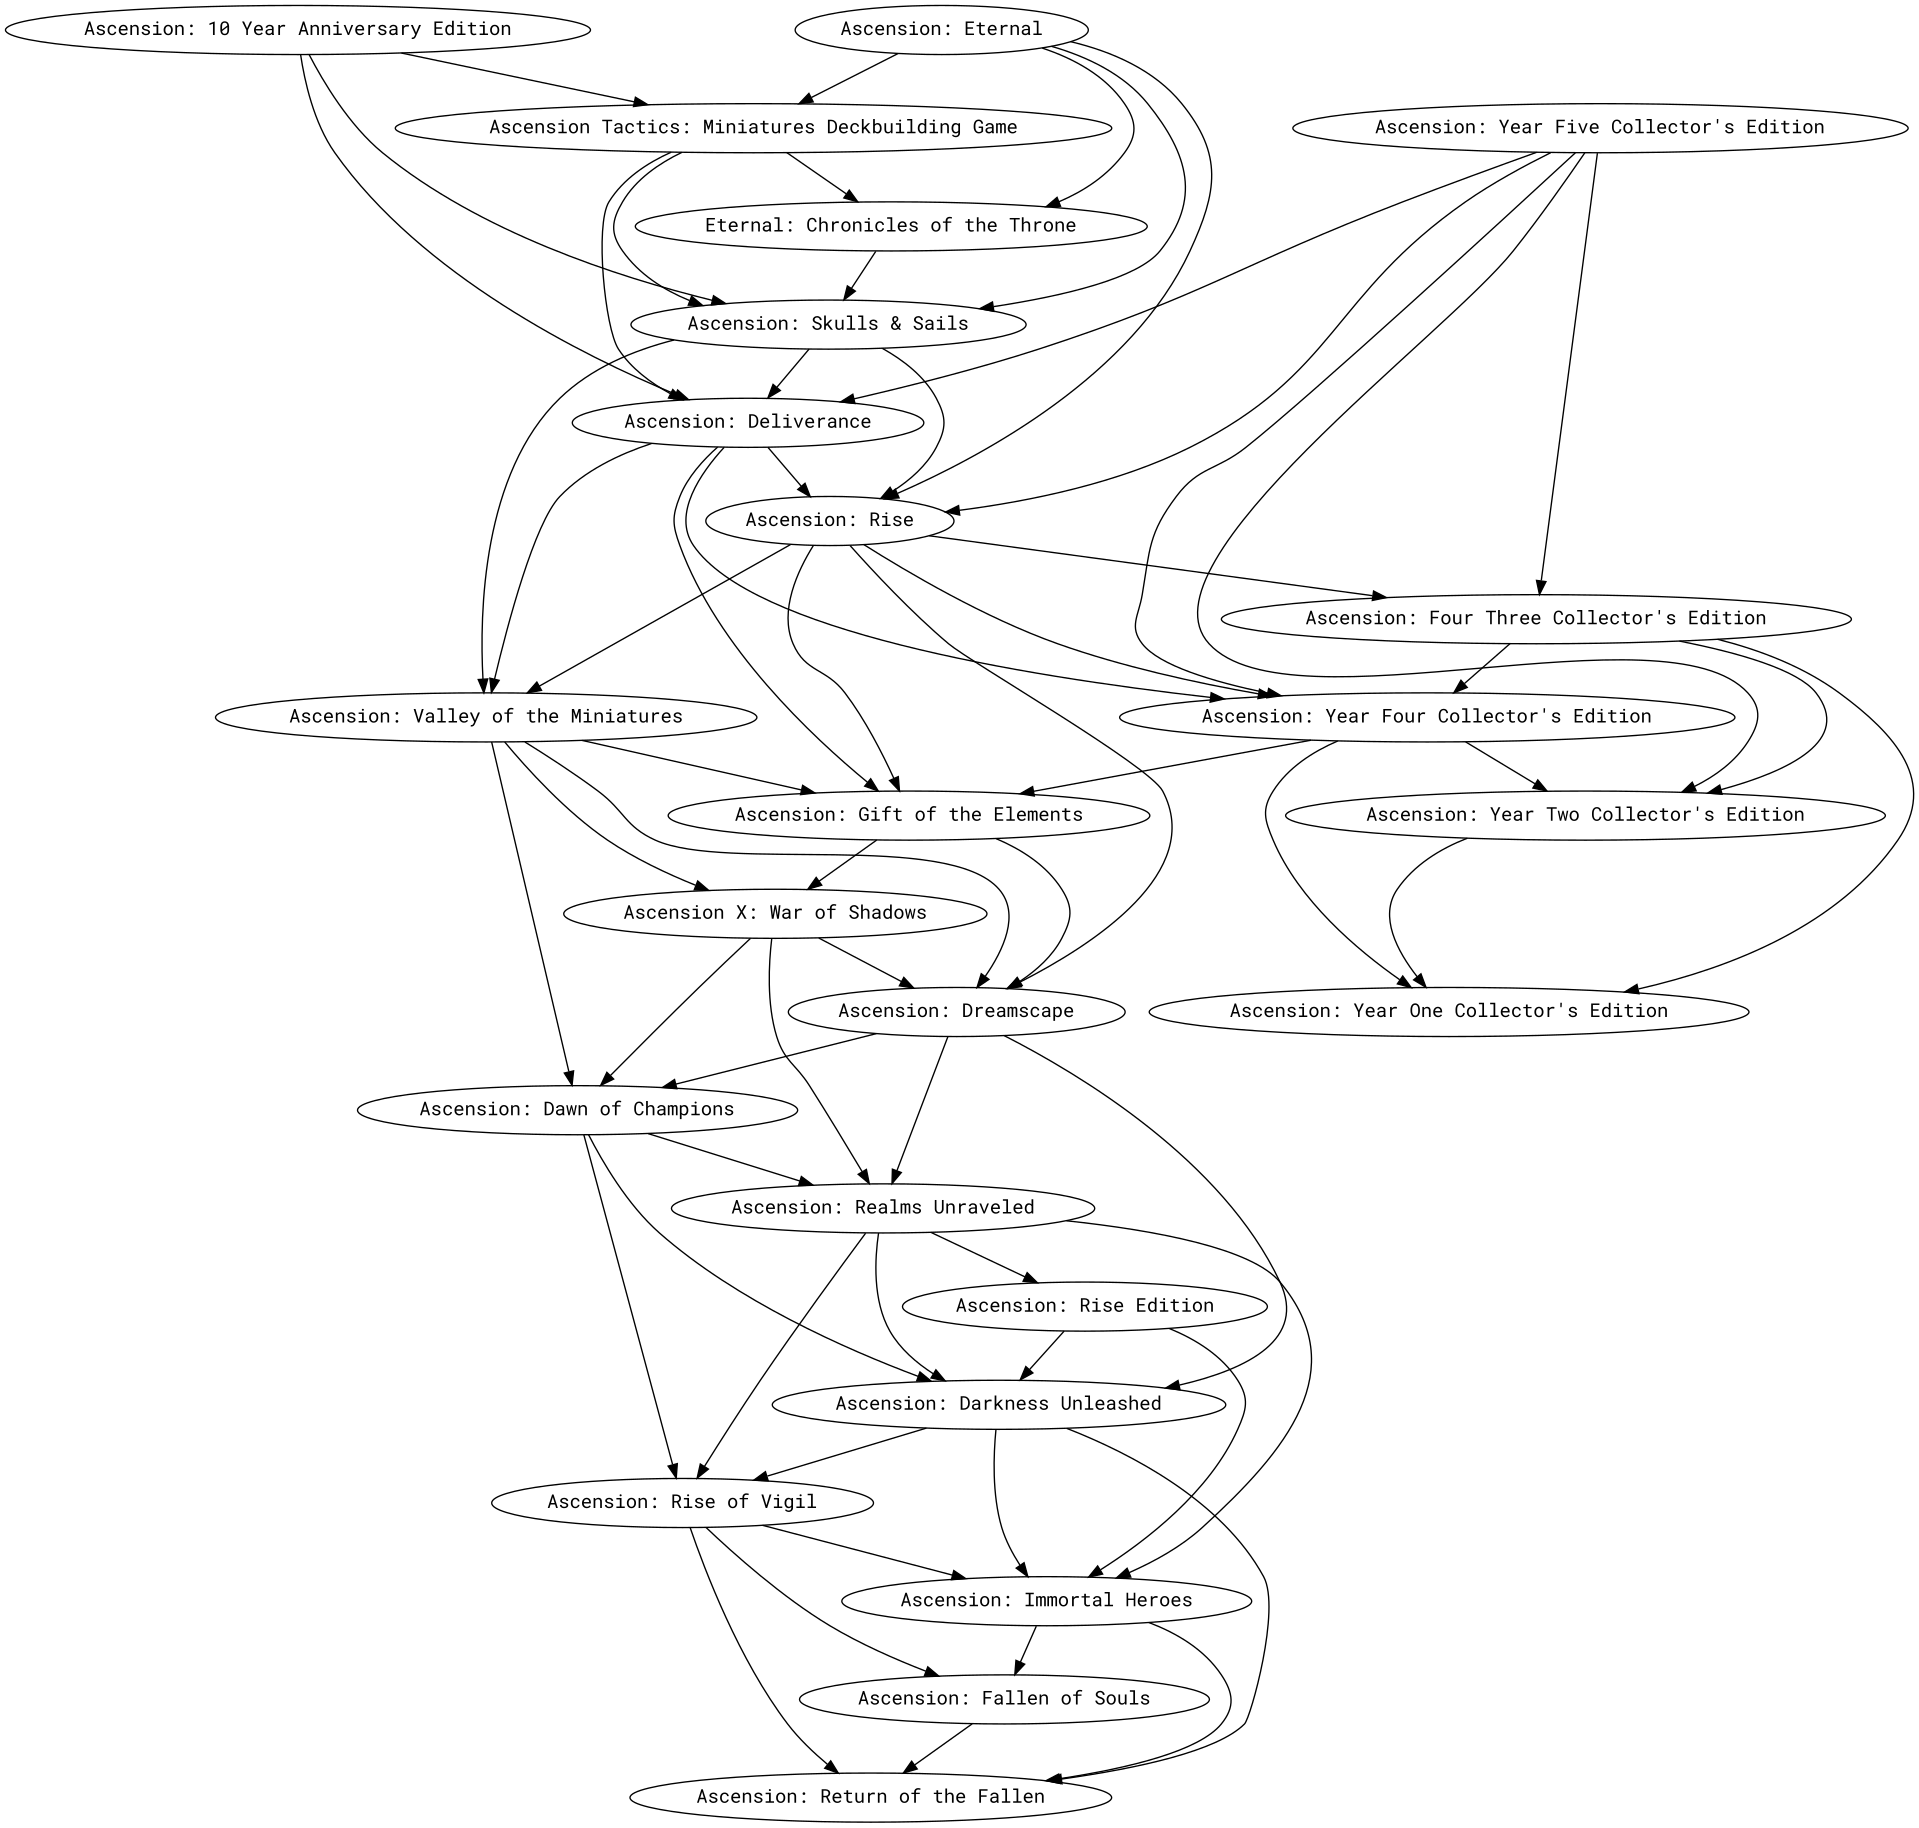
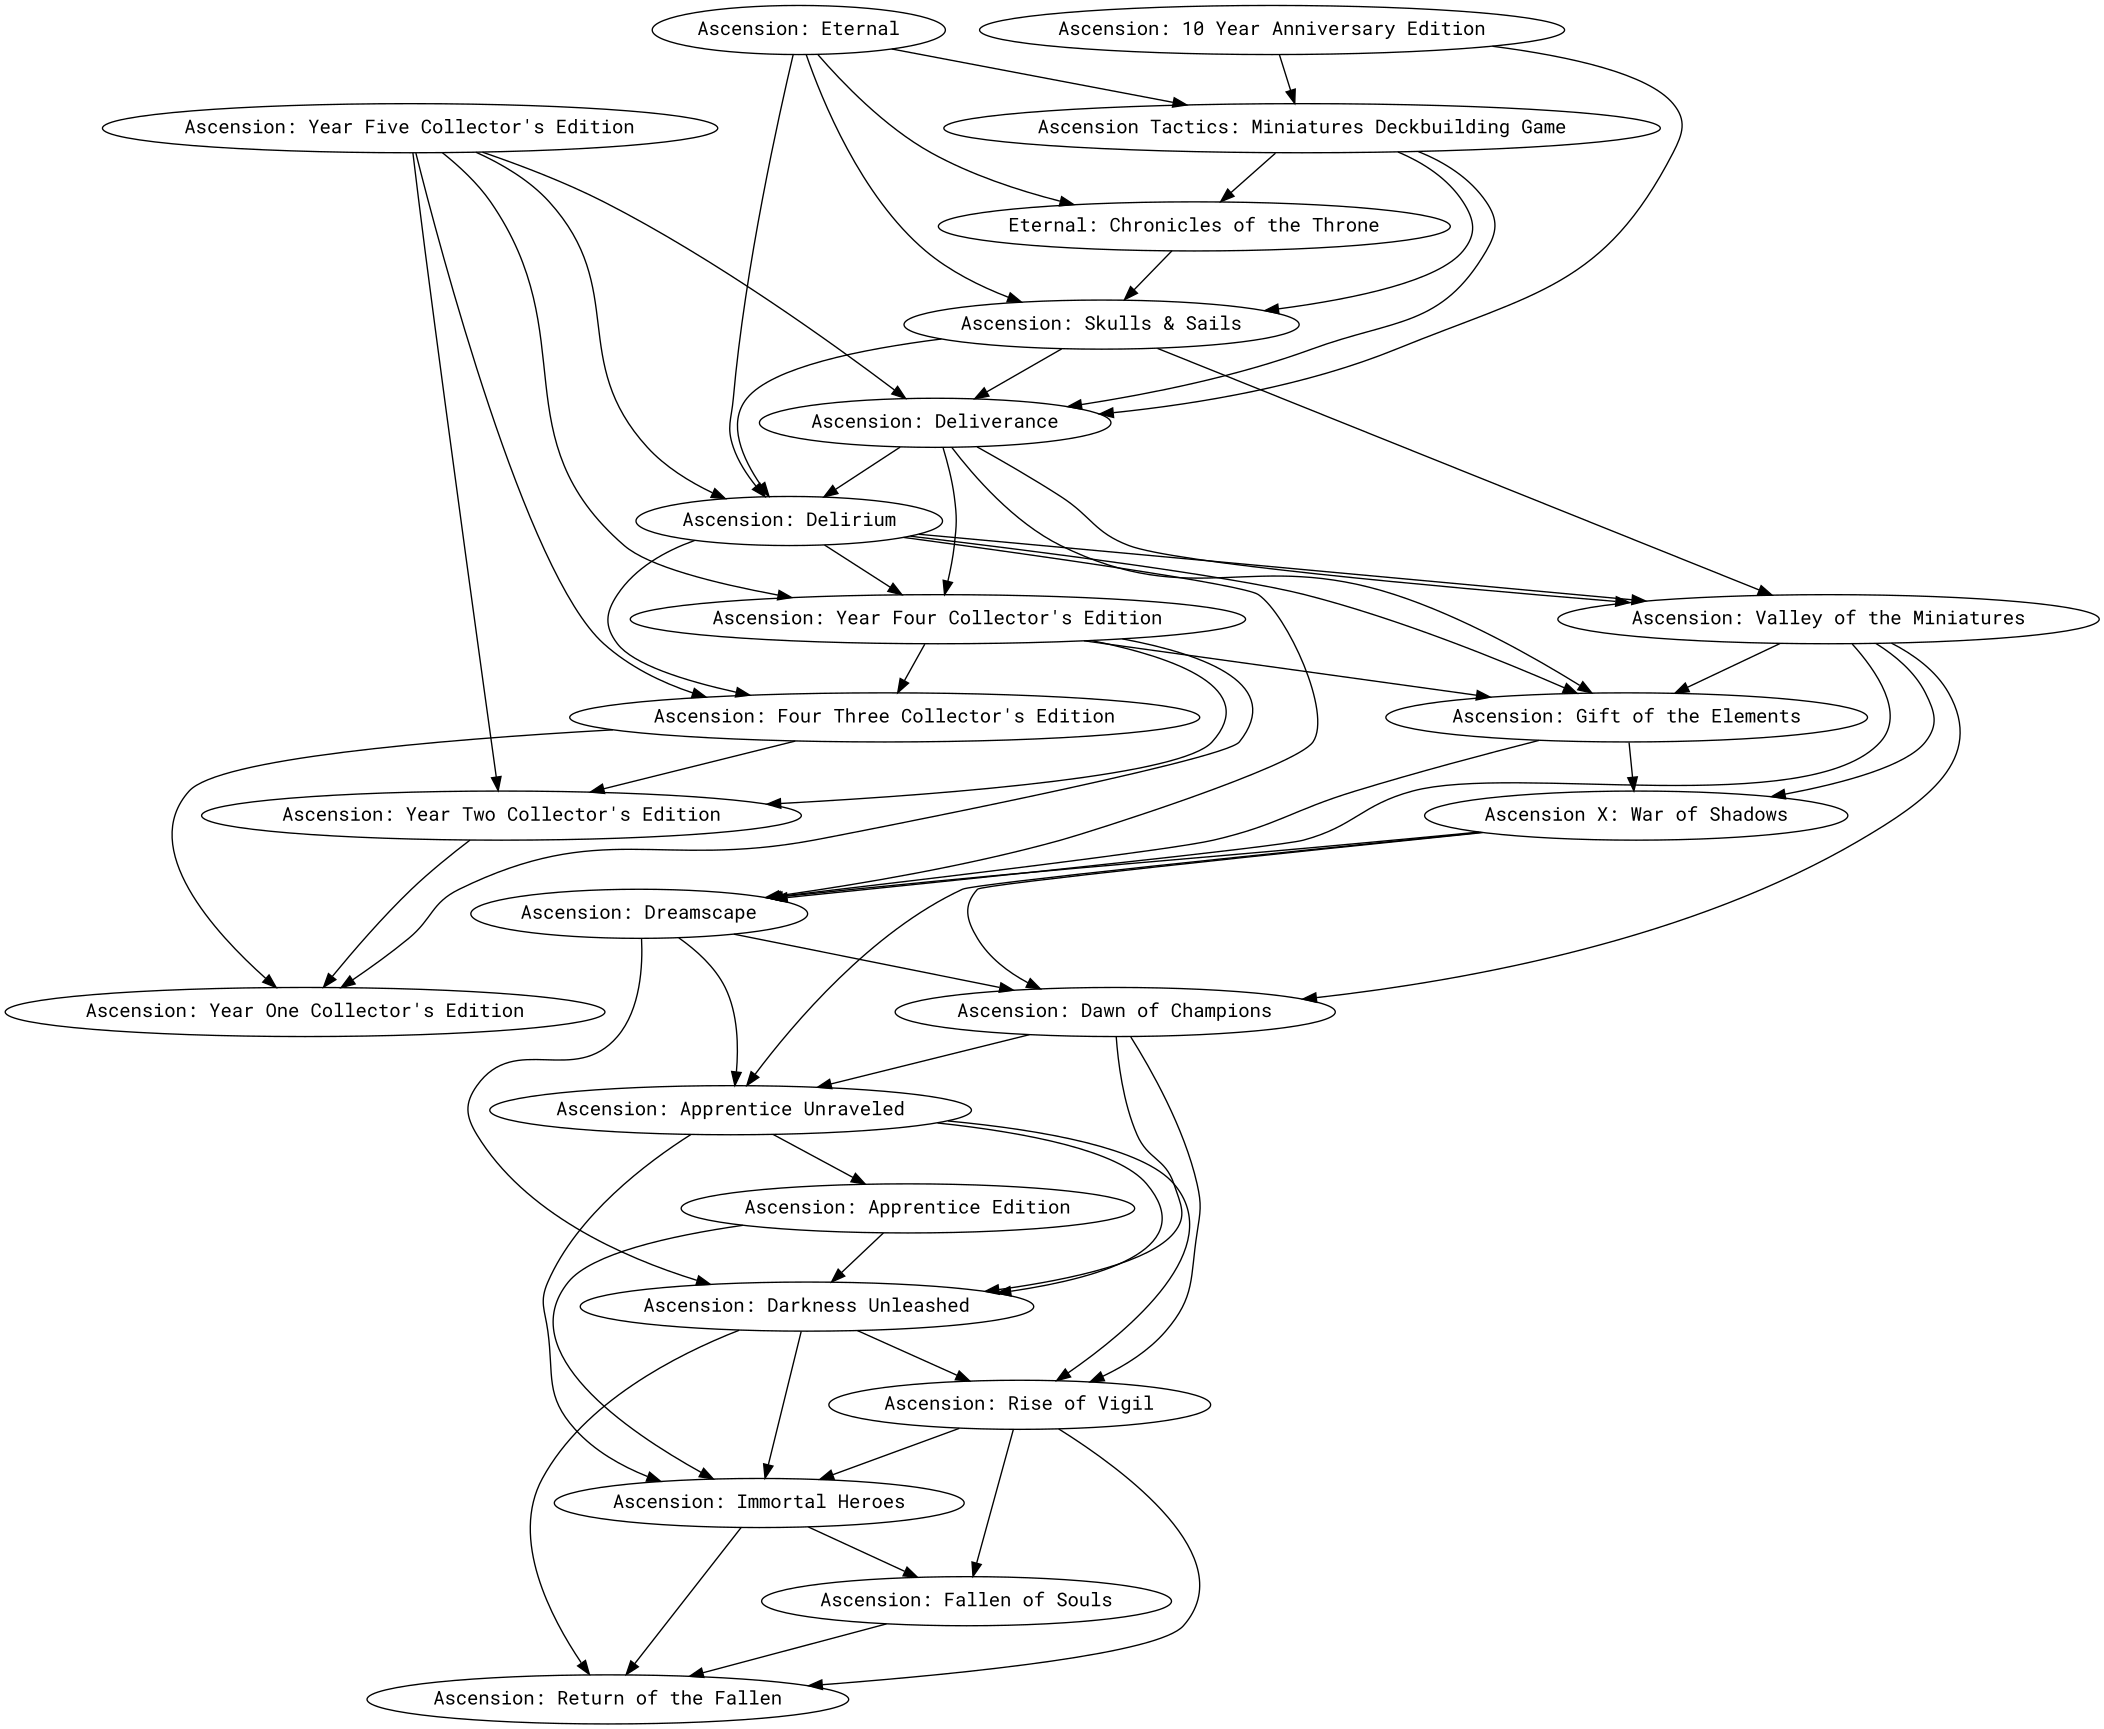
edge "Ascension: 10 Year Anniversary Edition" -> "Ascension: Skulls & Sails": removed
node "Ascension: Rise": label "Ascension: Rise" -> "Ascension: Delirium"
edge "Ascension: Four Three Collector's Edition" -> "Ascension: Year Four Collector's Edition": reversed
node "Ascension: Realms Unraveled": label "Ascension: Realms Unraveled" -> "Ascension: Apprentice Unraveled"
node "Ascension: Rise Edition": label "Ascension: Rise Edition" -> "Ascension: Apprentice Edition"
